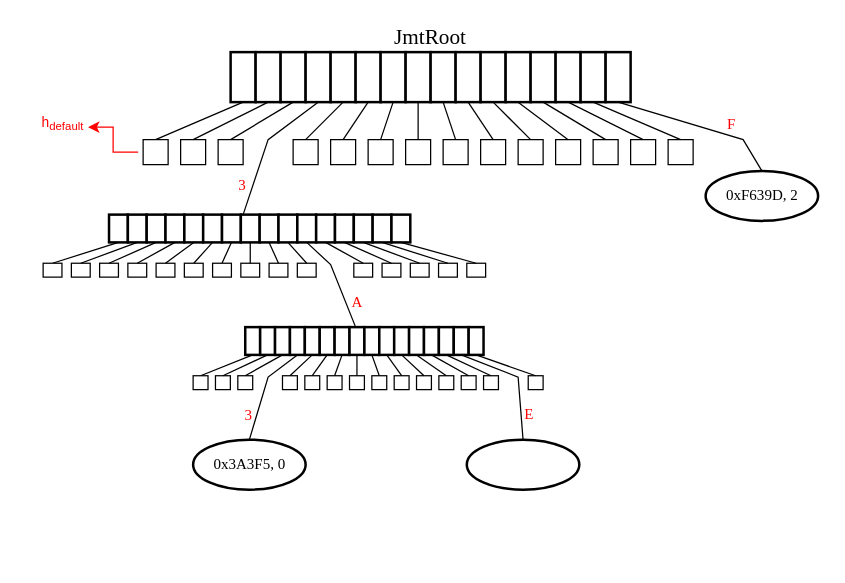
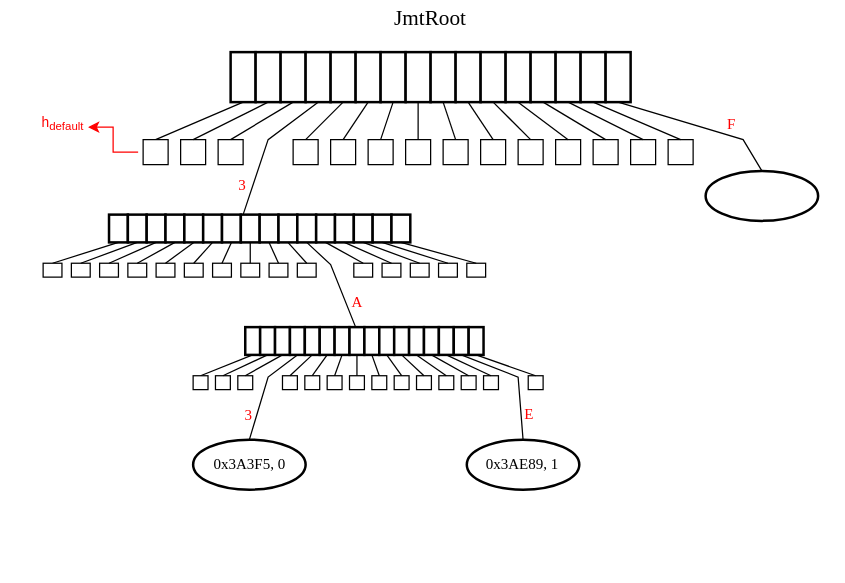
node "JmtRoot": moved (431, 38) -> (431, 19)
node "0xF639D, 2": removed
node "0x3AE89, 1": added
